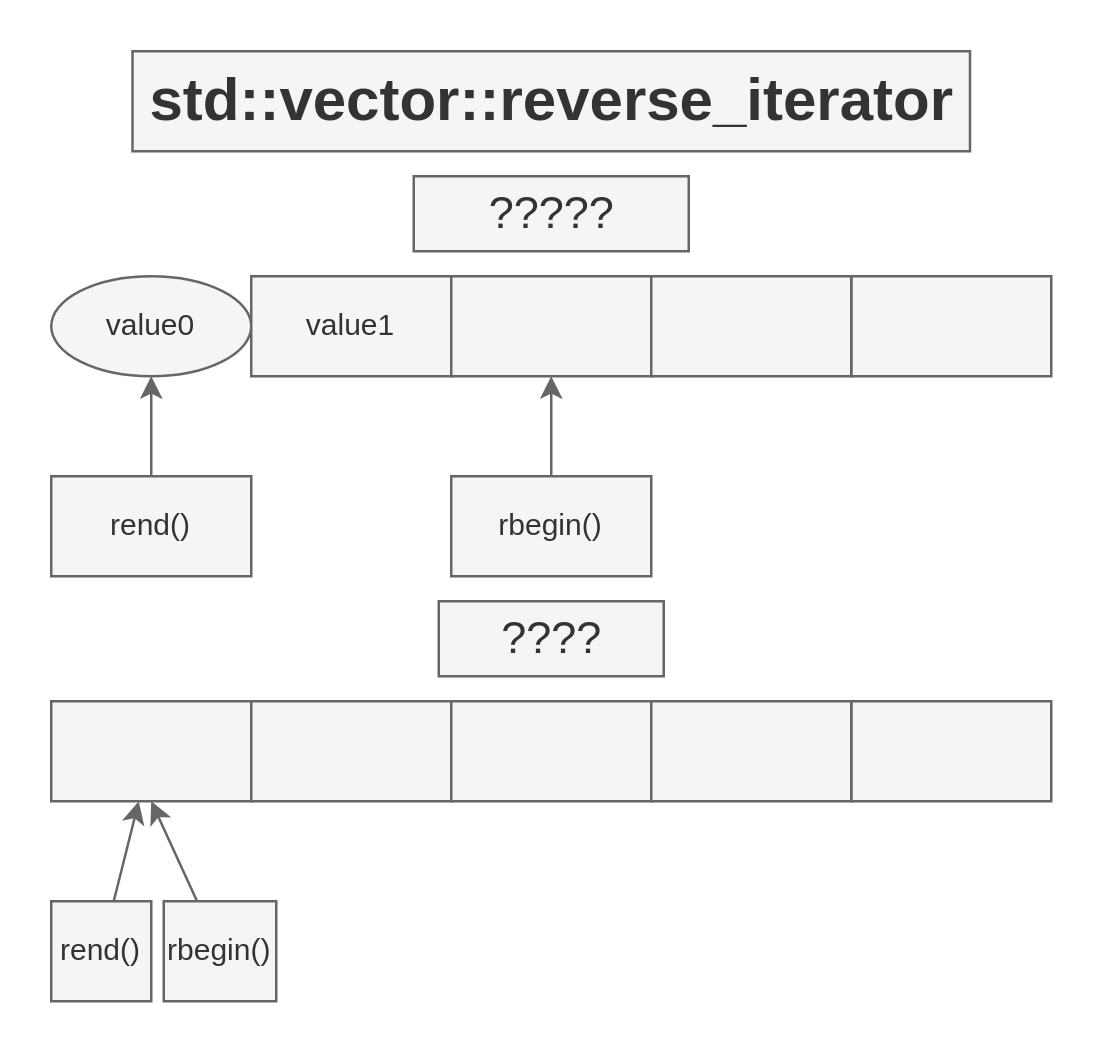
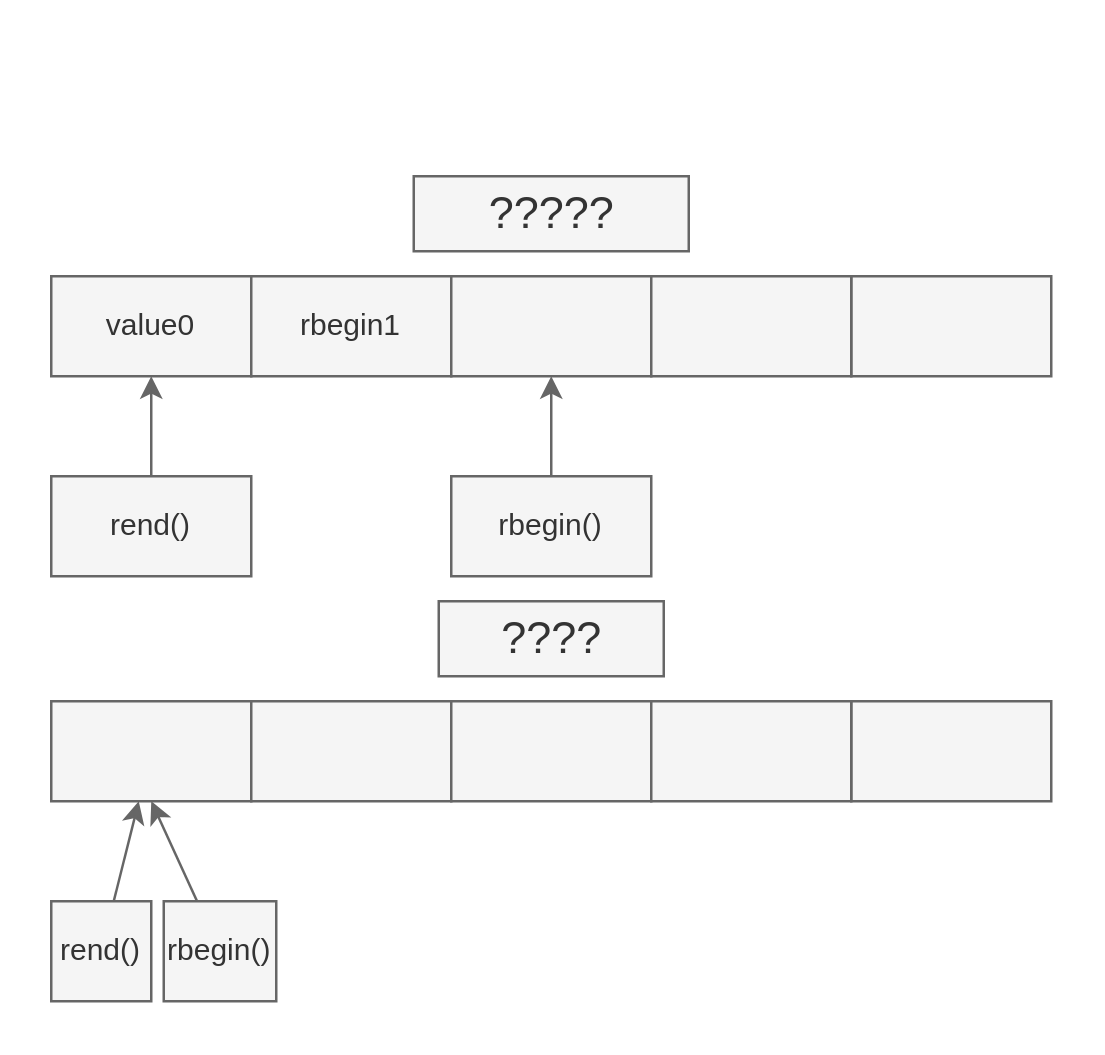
node "std::vector::reverse_iterator": removed
node "value0": shape ellipse -> rectangle
node "value1": label "value1" -> "rbegin1"
